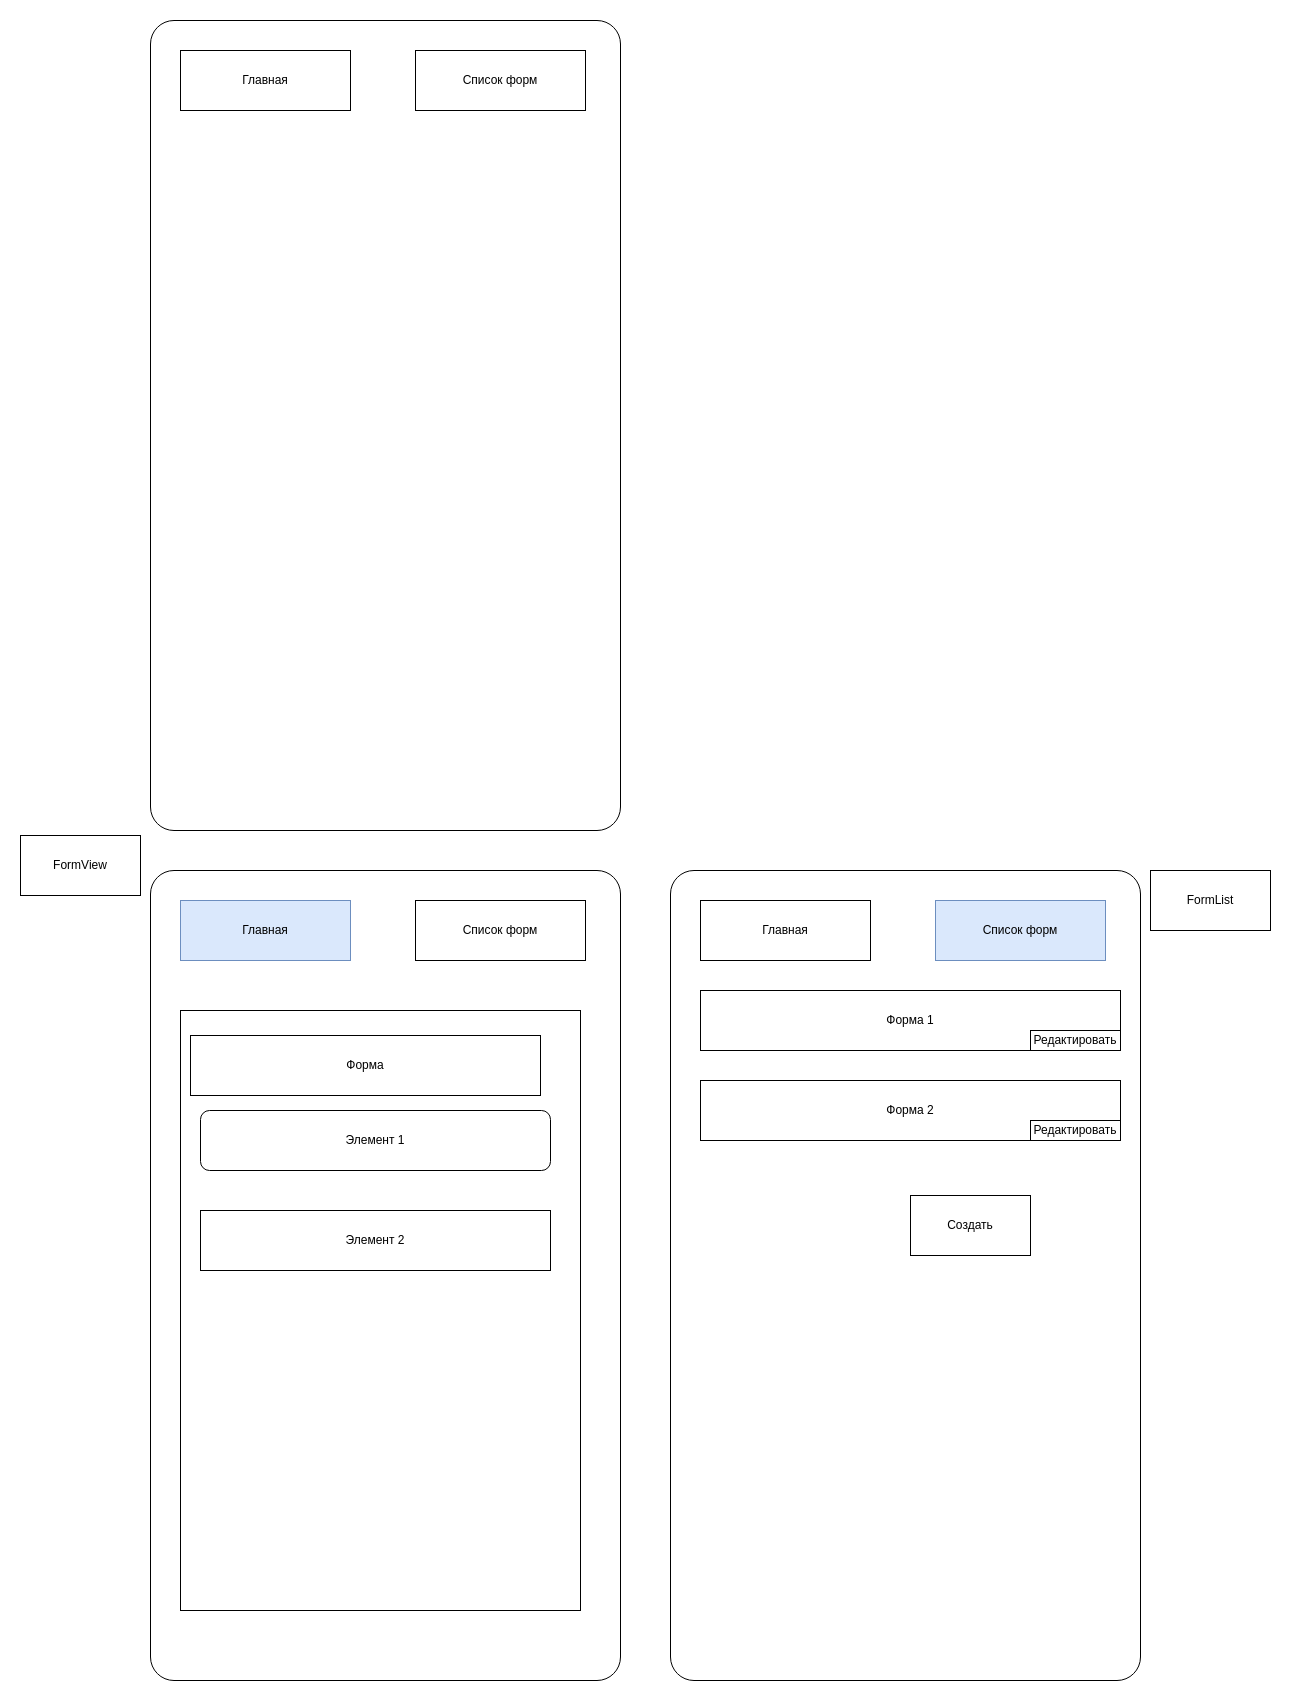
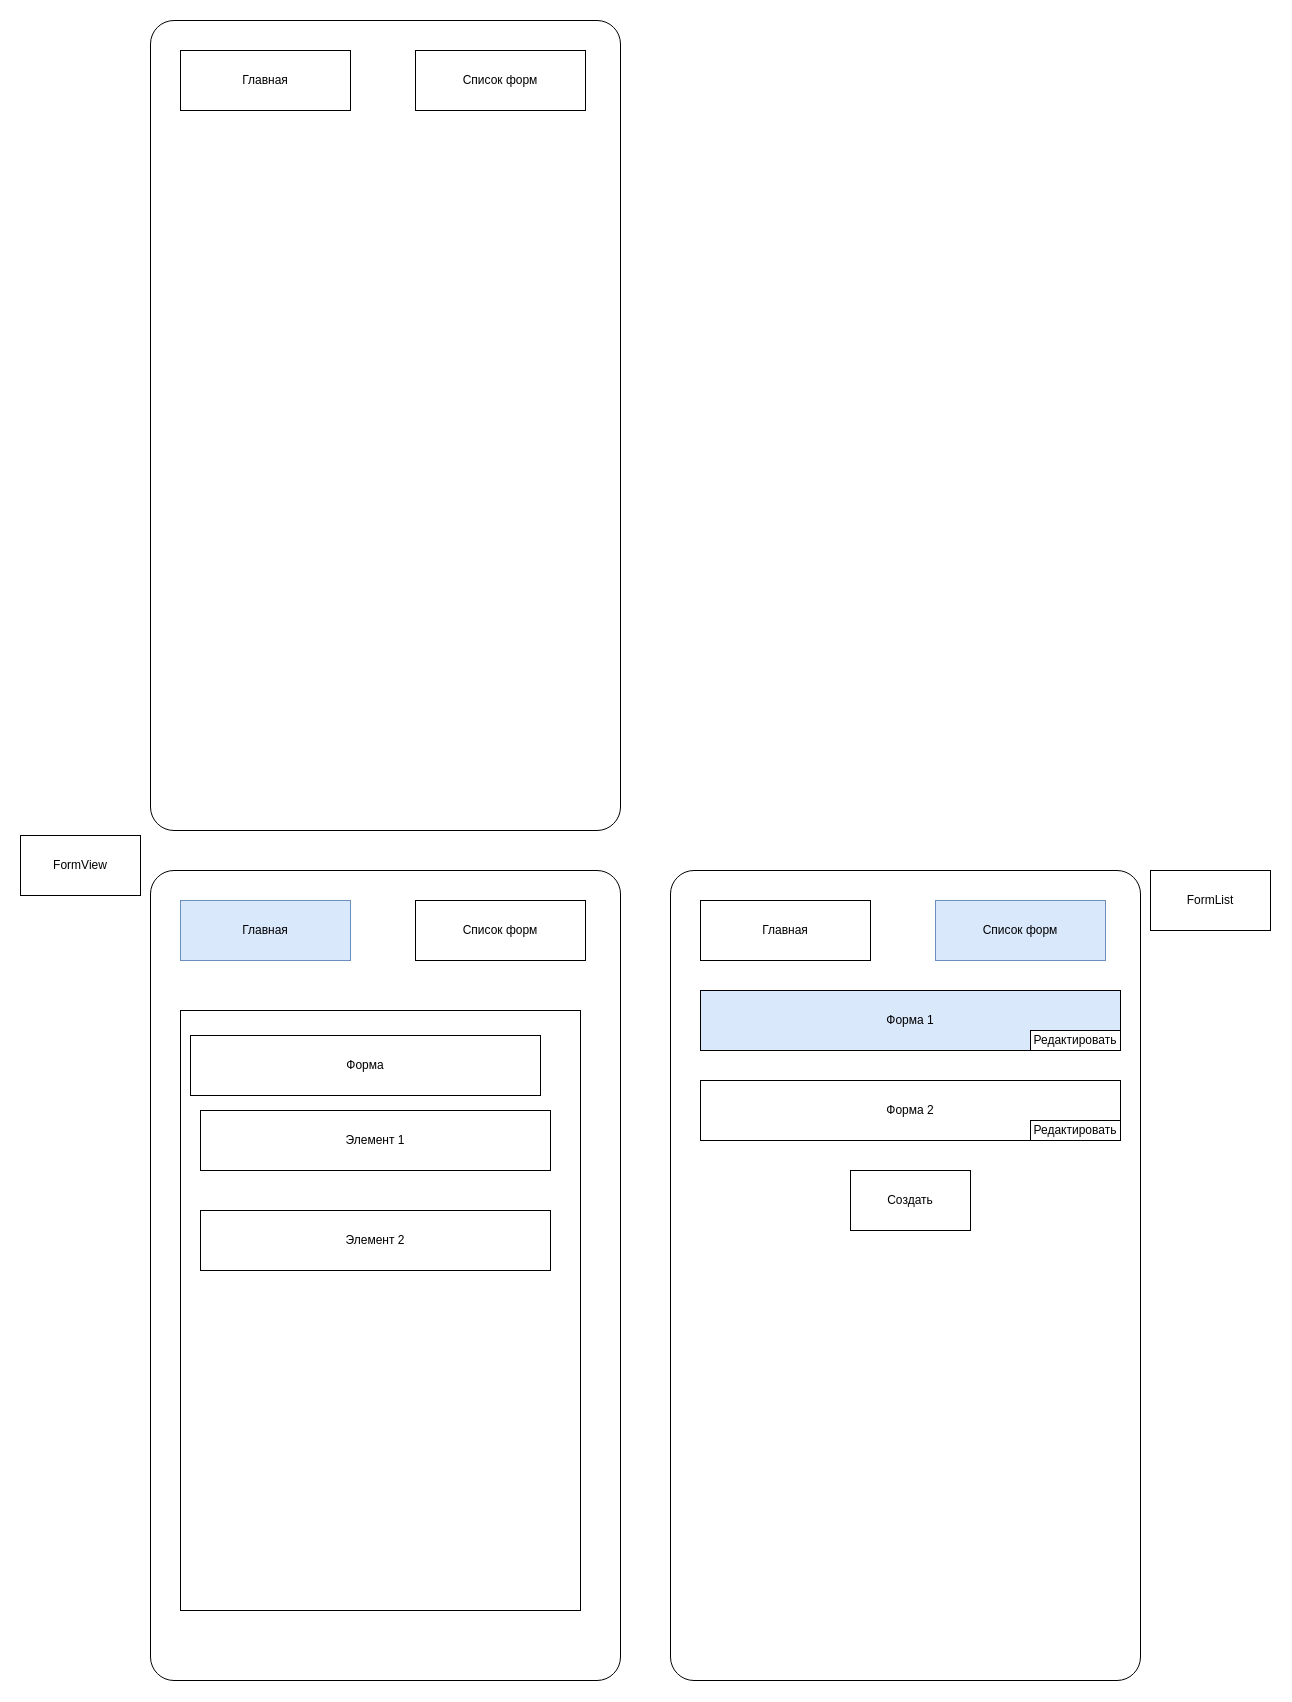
node "Форма 1": fillcolor #ffffff -> #dae8fc
node "Элемент 1": shape rounded rectangle -> rectangle
node "Создать": moved (971, 1226) -> (911, 1201)
